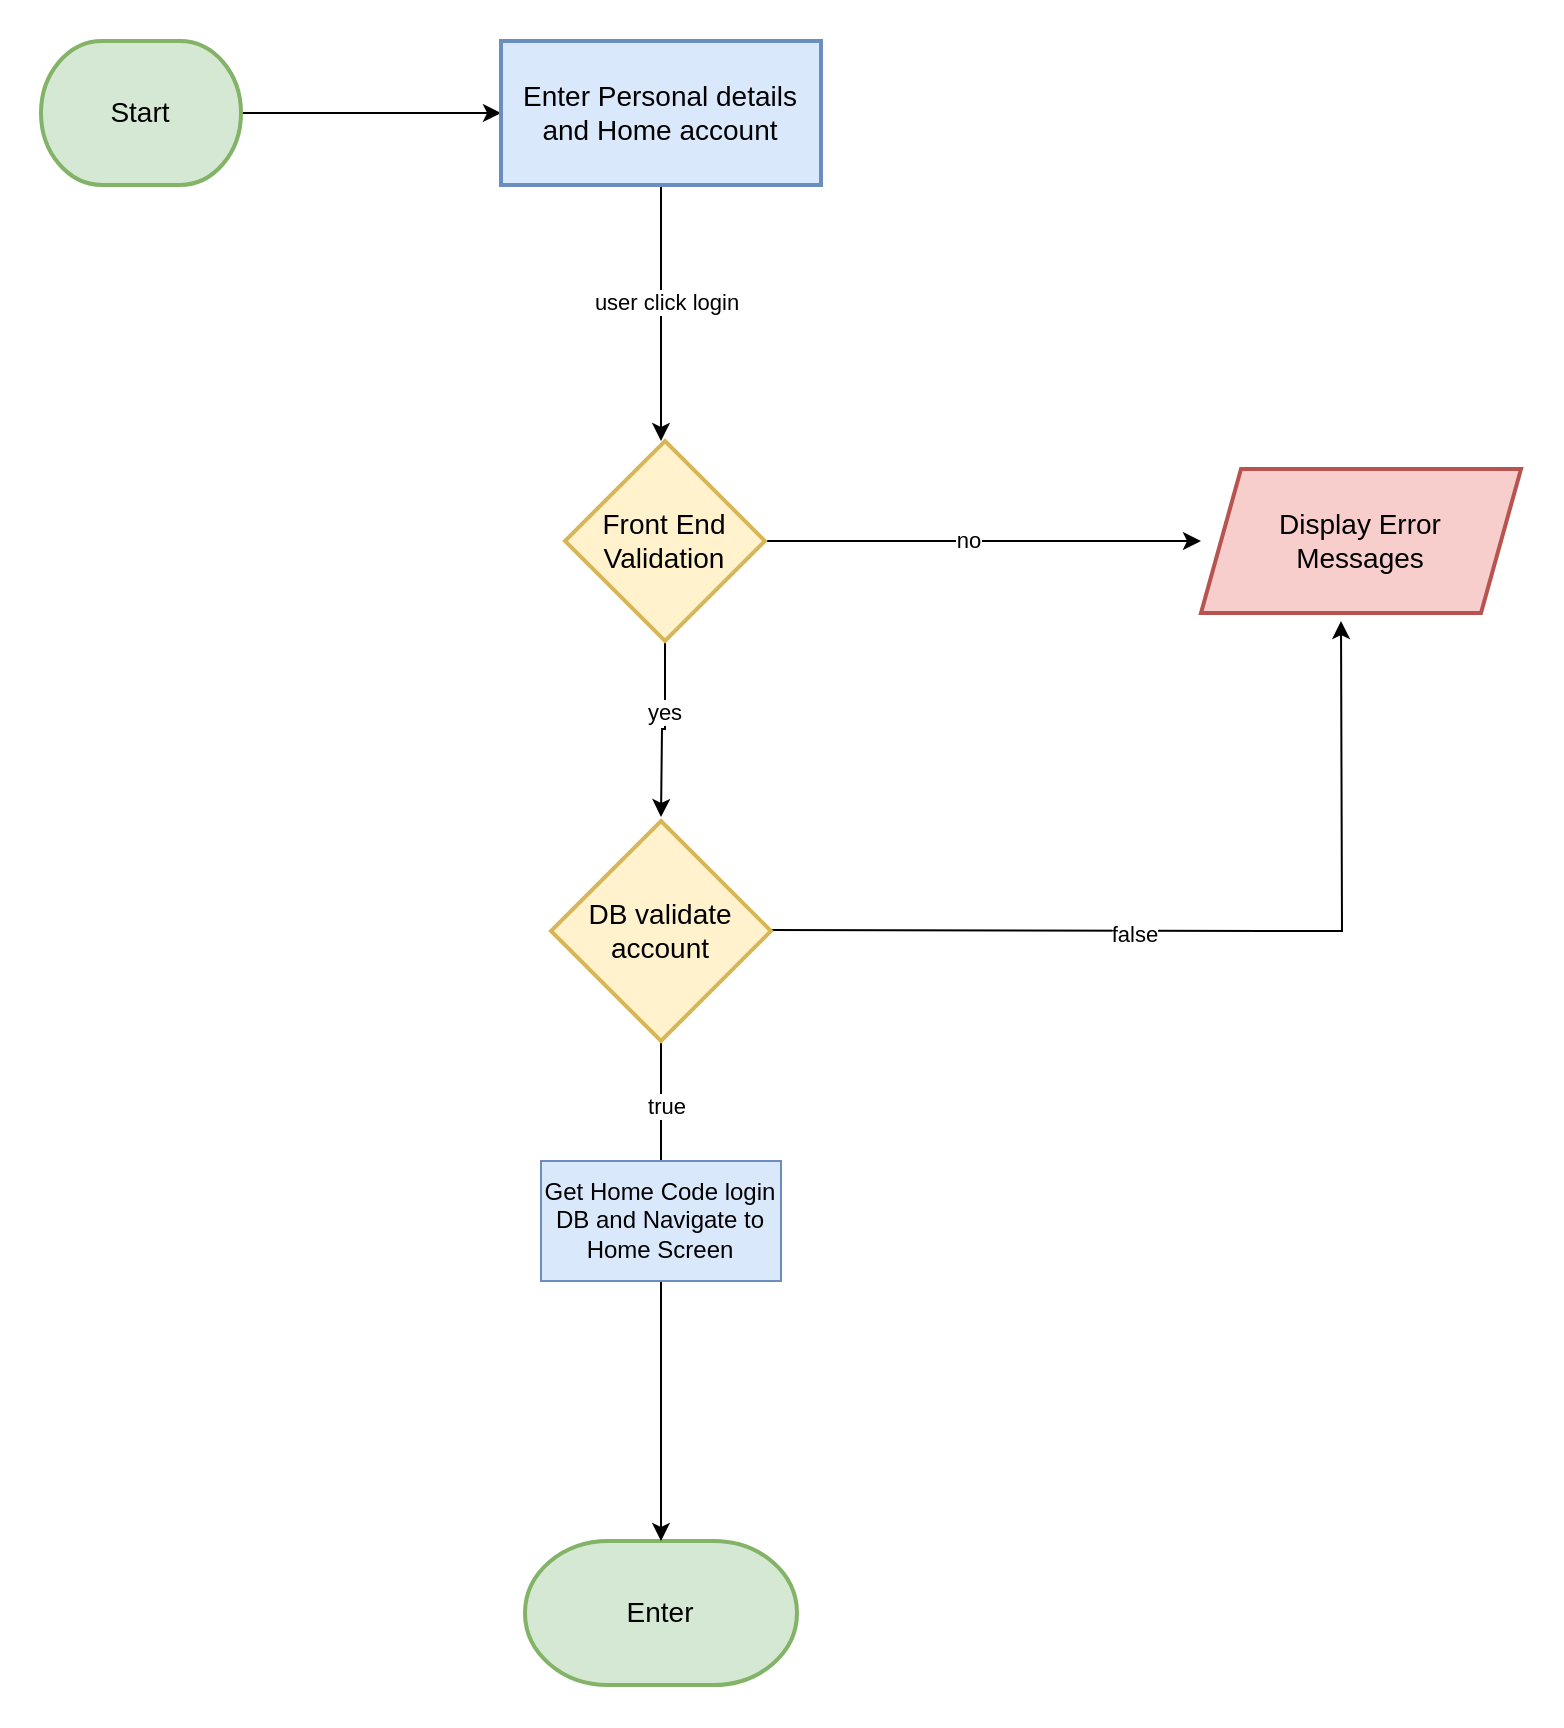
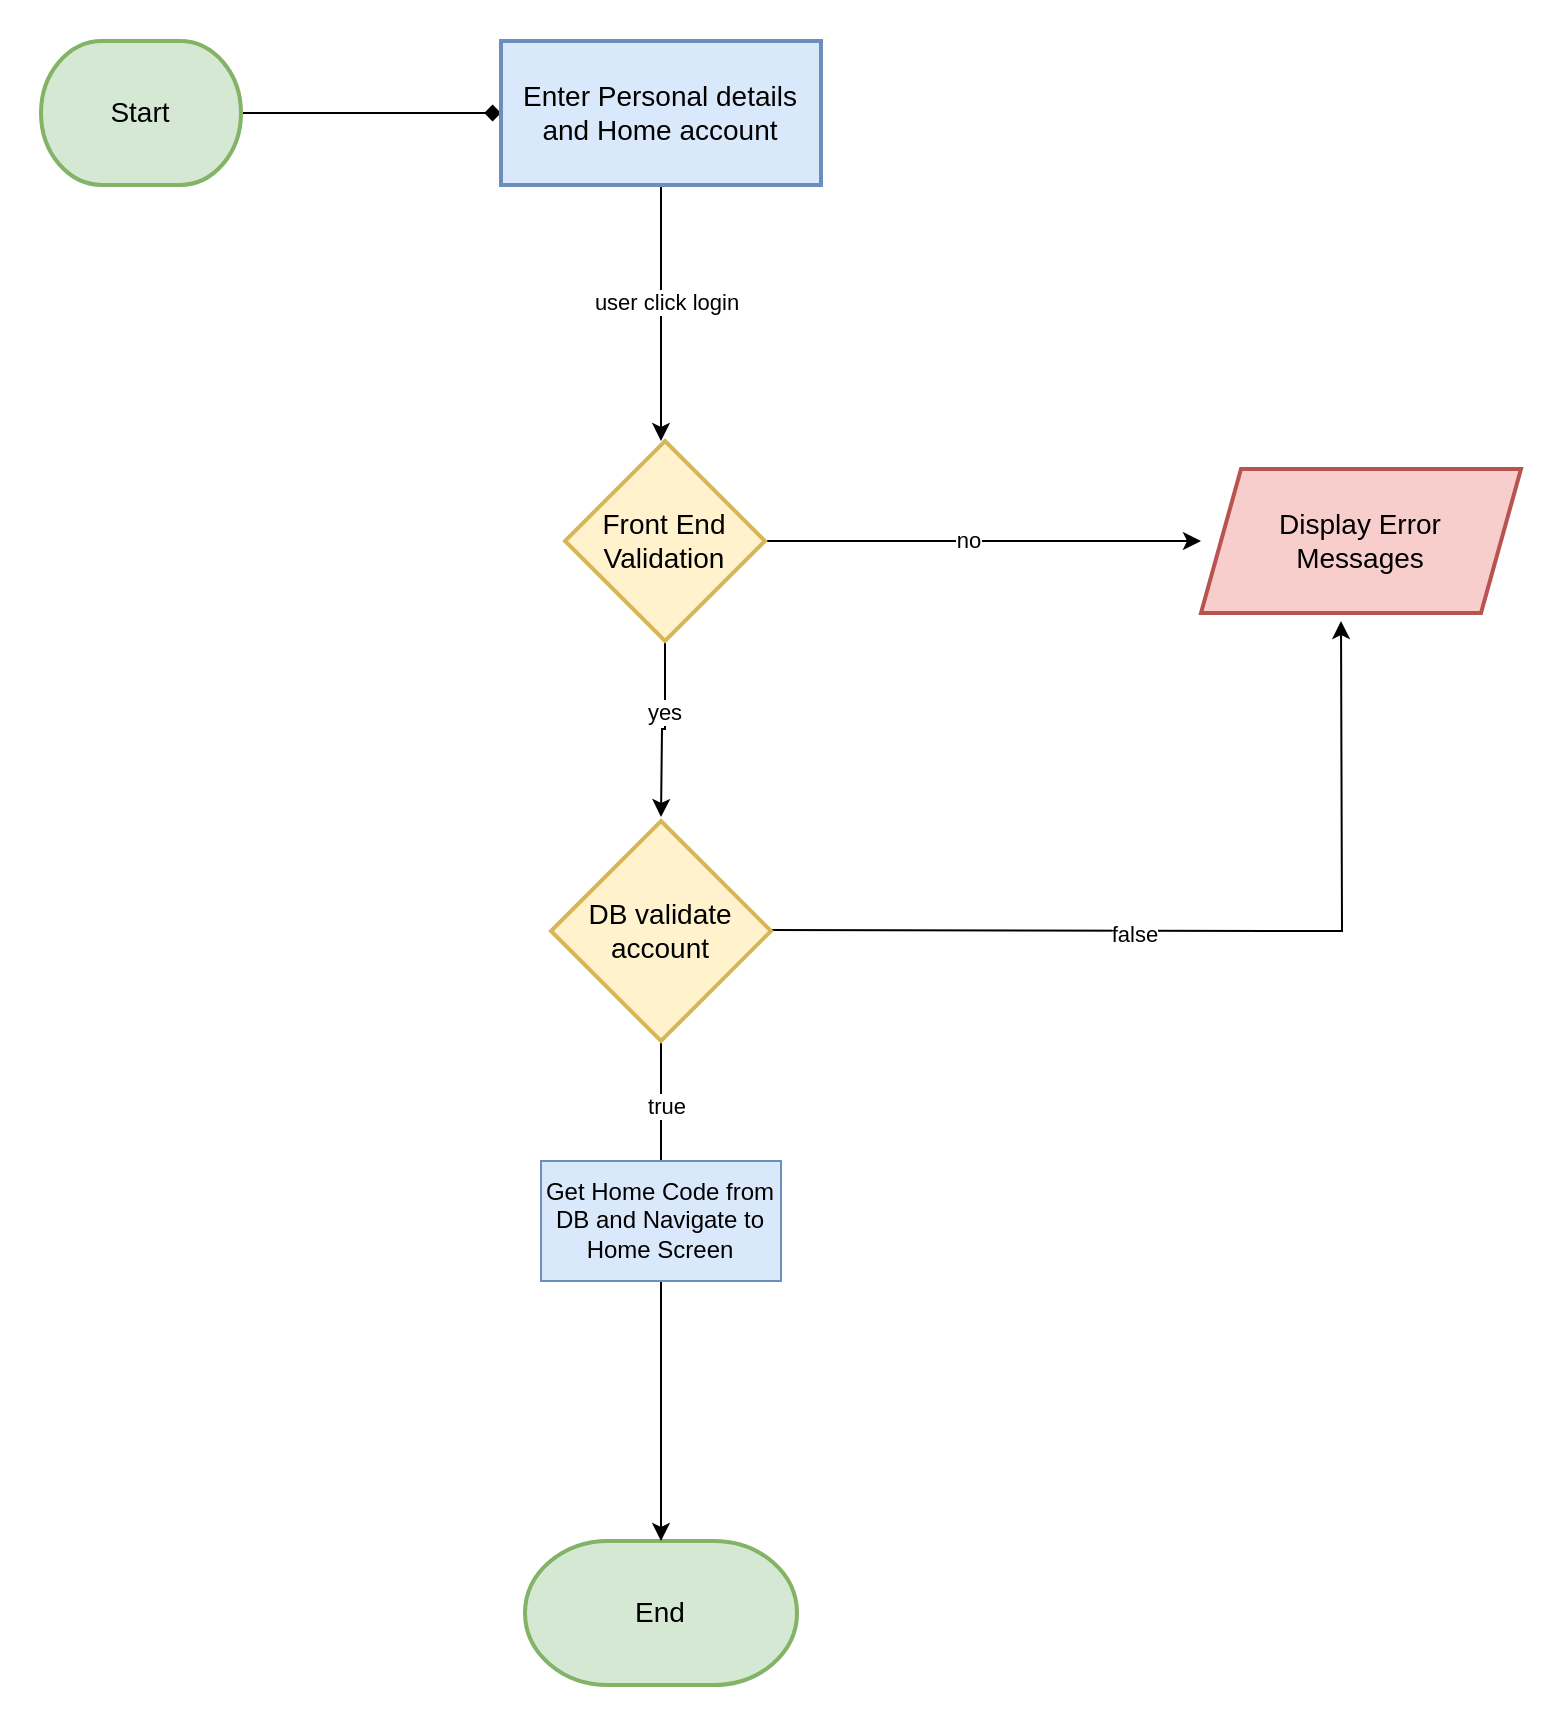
edge "Start" -> "Enter Personal details and Home account": arrowhead classic -> diamond
node "Get Home Code login DB and Navigate to Home Screen": label "Get Home Code login DB and Navigate to Home Screen" -> "Get Home Code from DB and Navigate to Home Screen"
node "Enter": label "Enter" -> "End"
